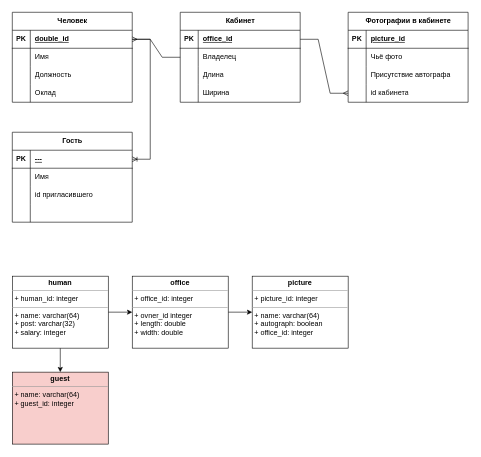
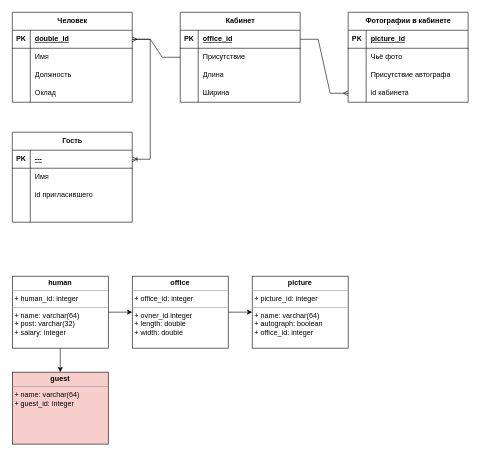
node "Владелец": label "Владелец" -> "Присутствие"
